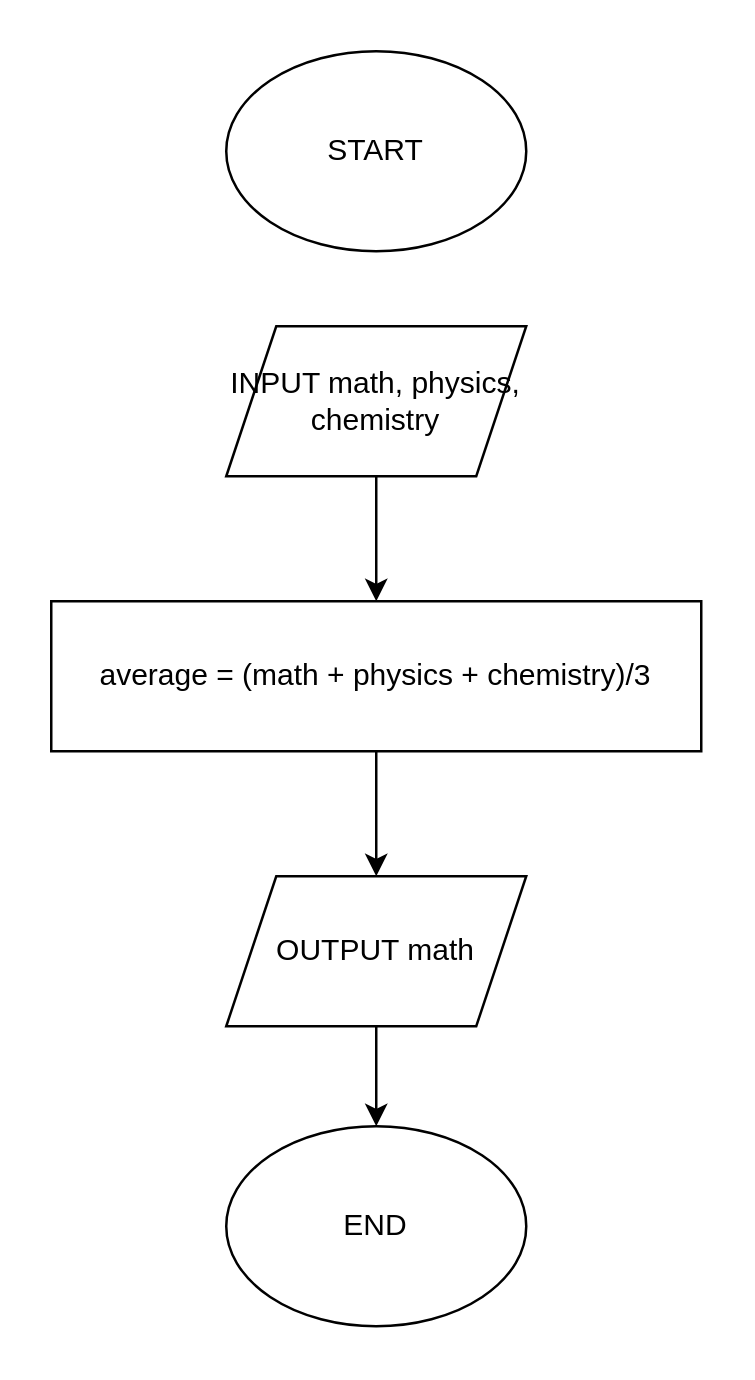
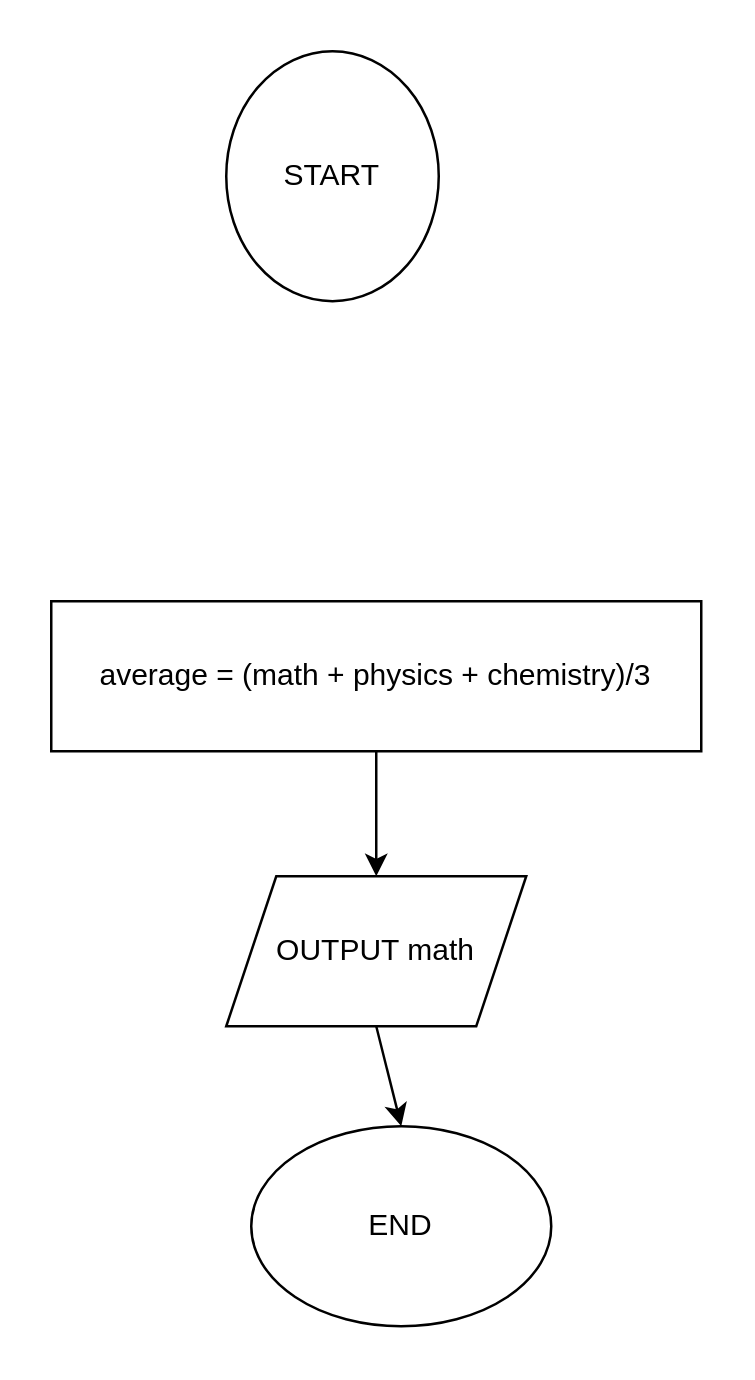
node "START": size 300x200 -> 213x250
node "INPUT math, physics, chemistry": removed
edge "INPUT math, physics, chemistry" -> "average = (math + physics + chemistry)/3": removed
node "END": moved (376, 1226) -> (401, 1226)
